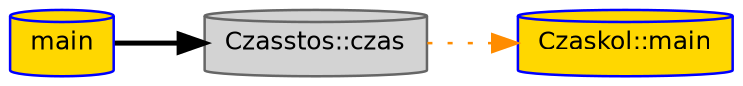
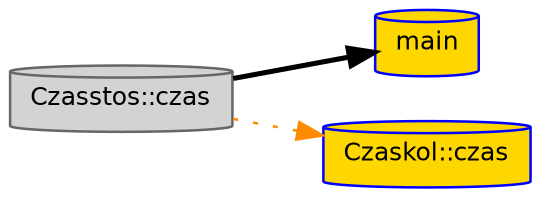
edge "main" -> "Czasstos::czas": reversed
node "Czaskol::main": label "Czaskol::main" -> "Czaskol::czas"
